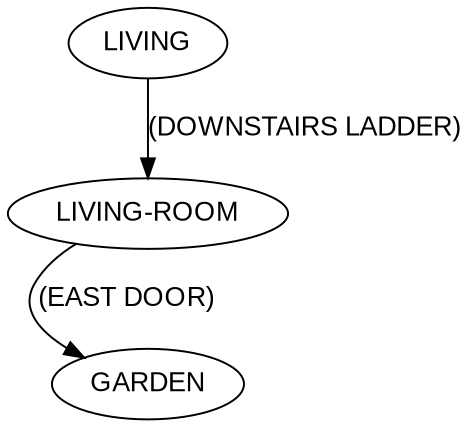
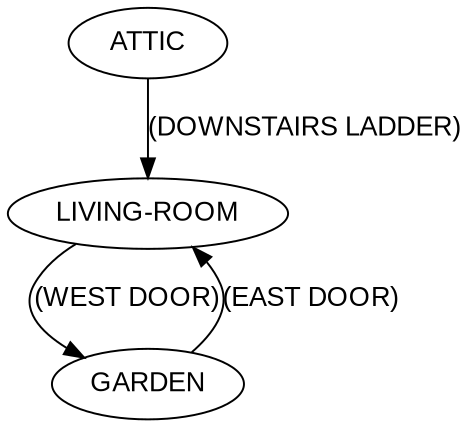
node "LIVING": label "LIVING" -> "ATTIC"
edge "LIVING-ROOM" -> "GARDEN": label "(EAST DOOR)" -> "(WEST DOOR)"
edge "GARDEN" -> "LIVING-ROOM": added, label "(EAST DOOR)"
